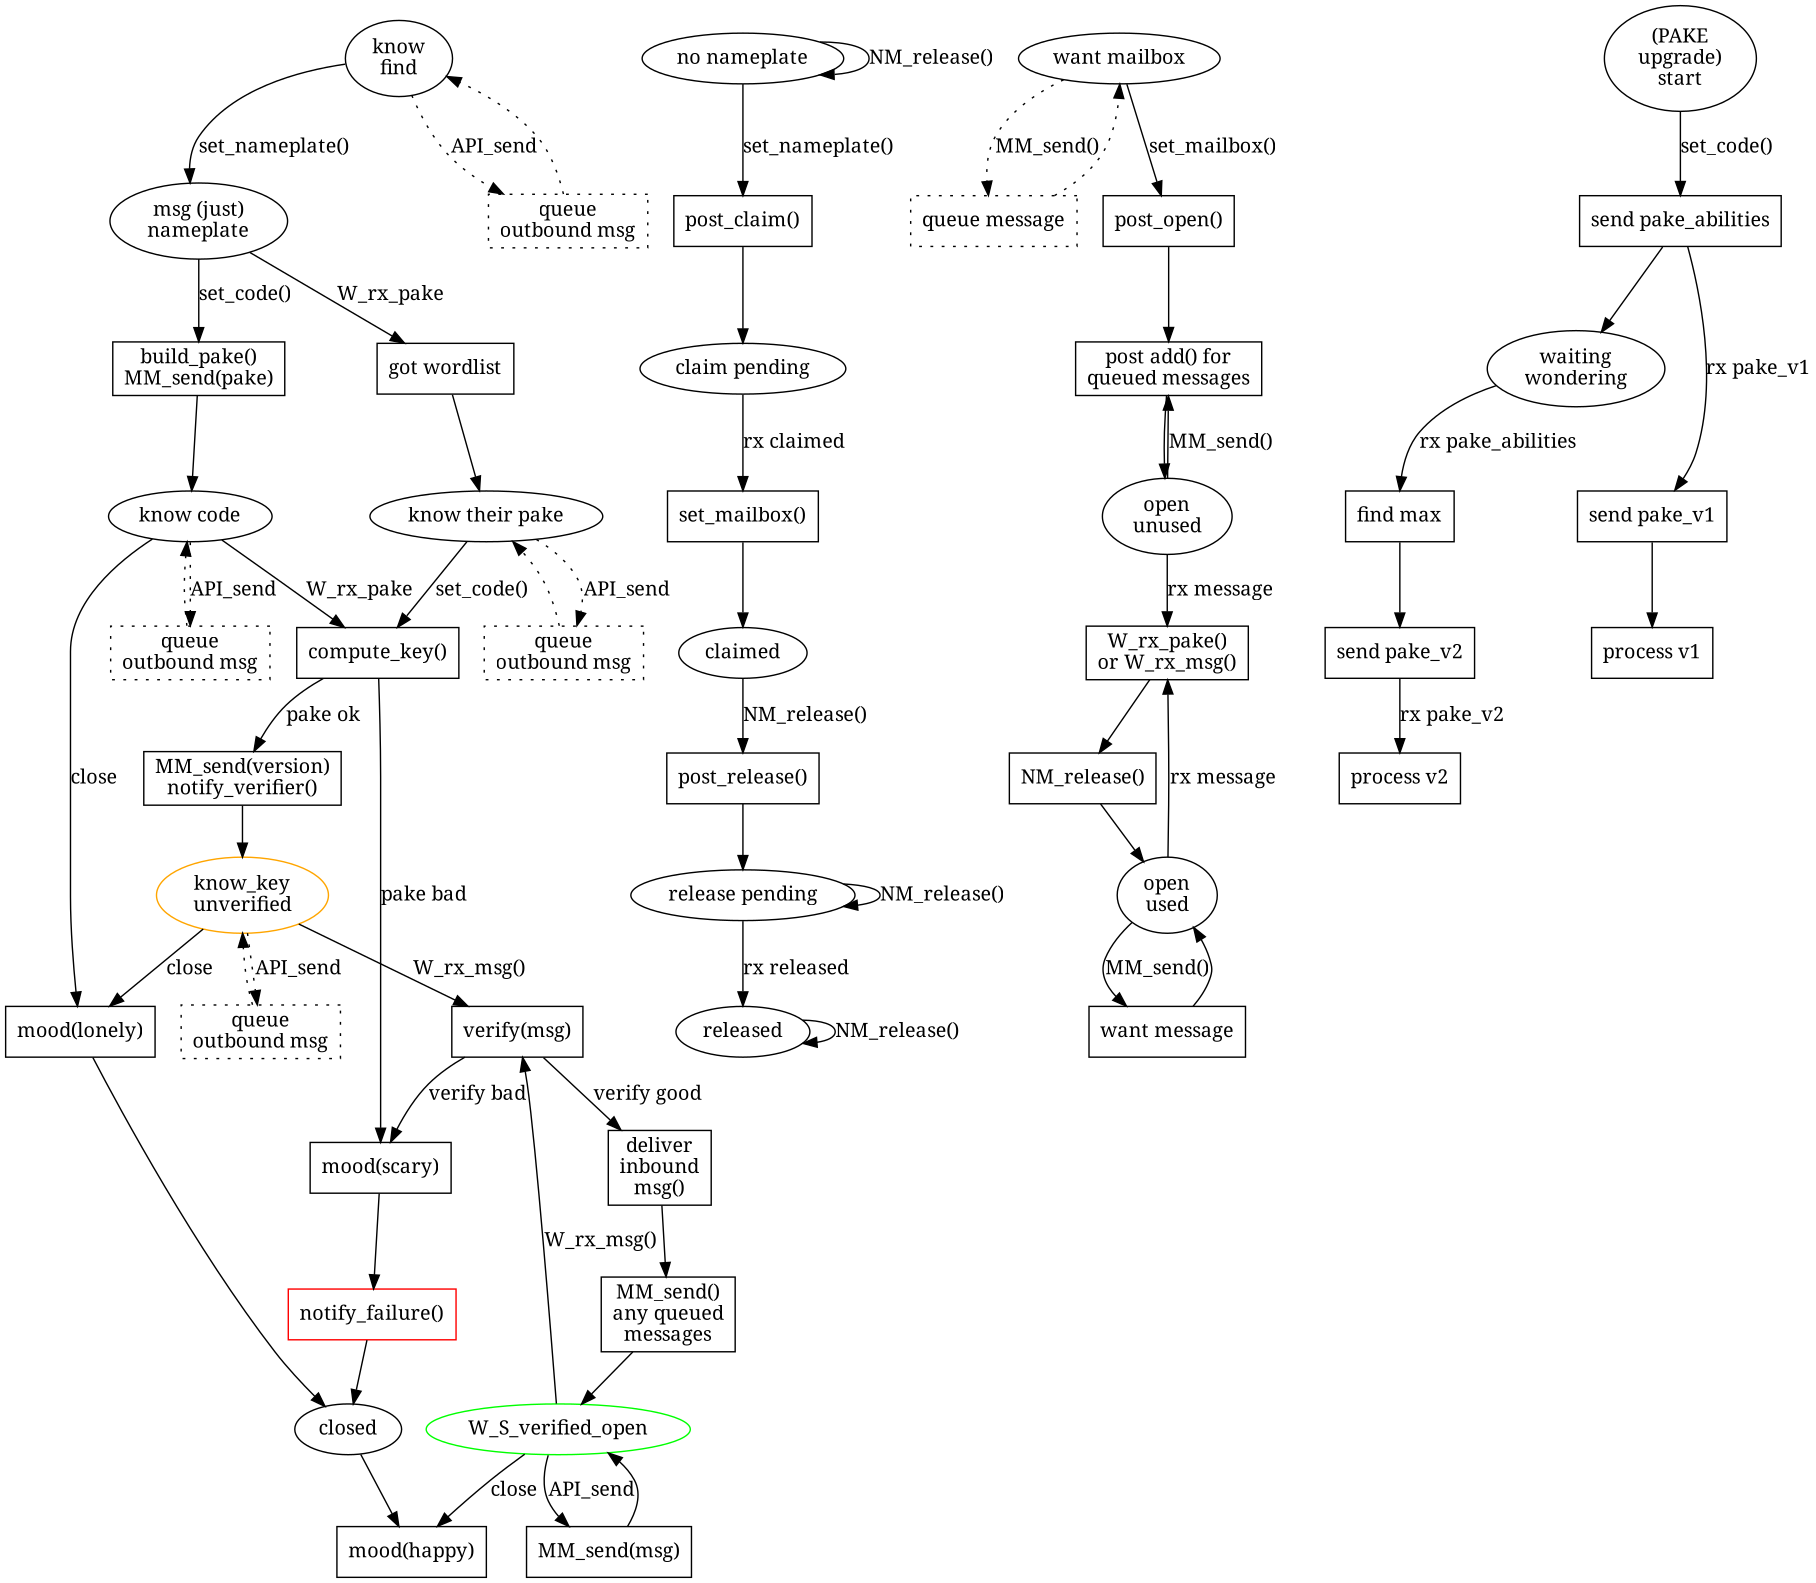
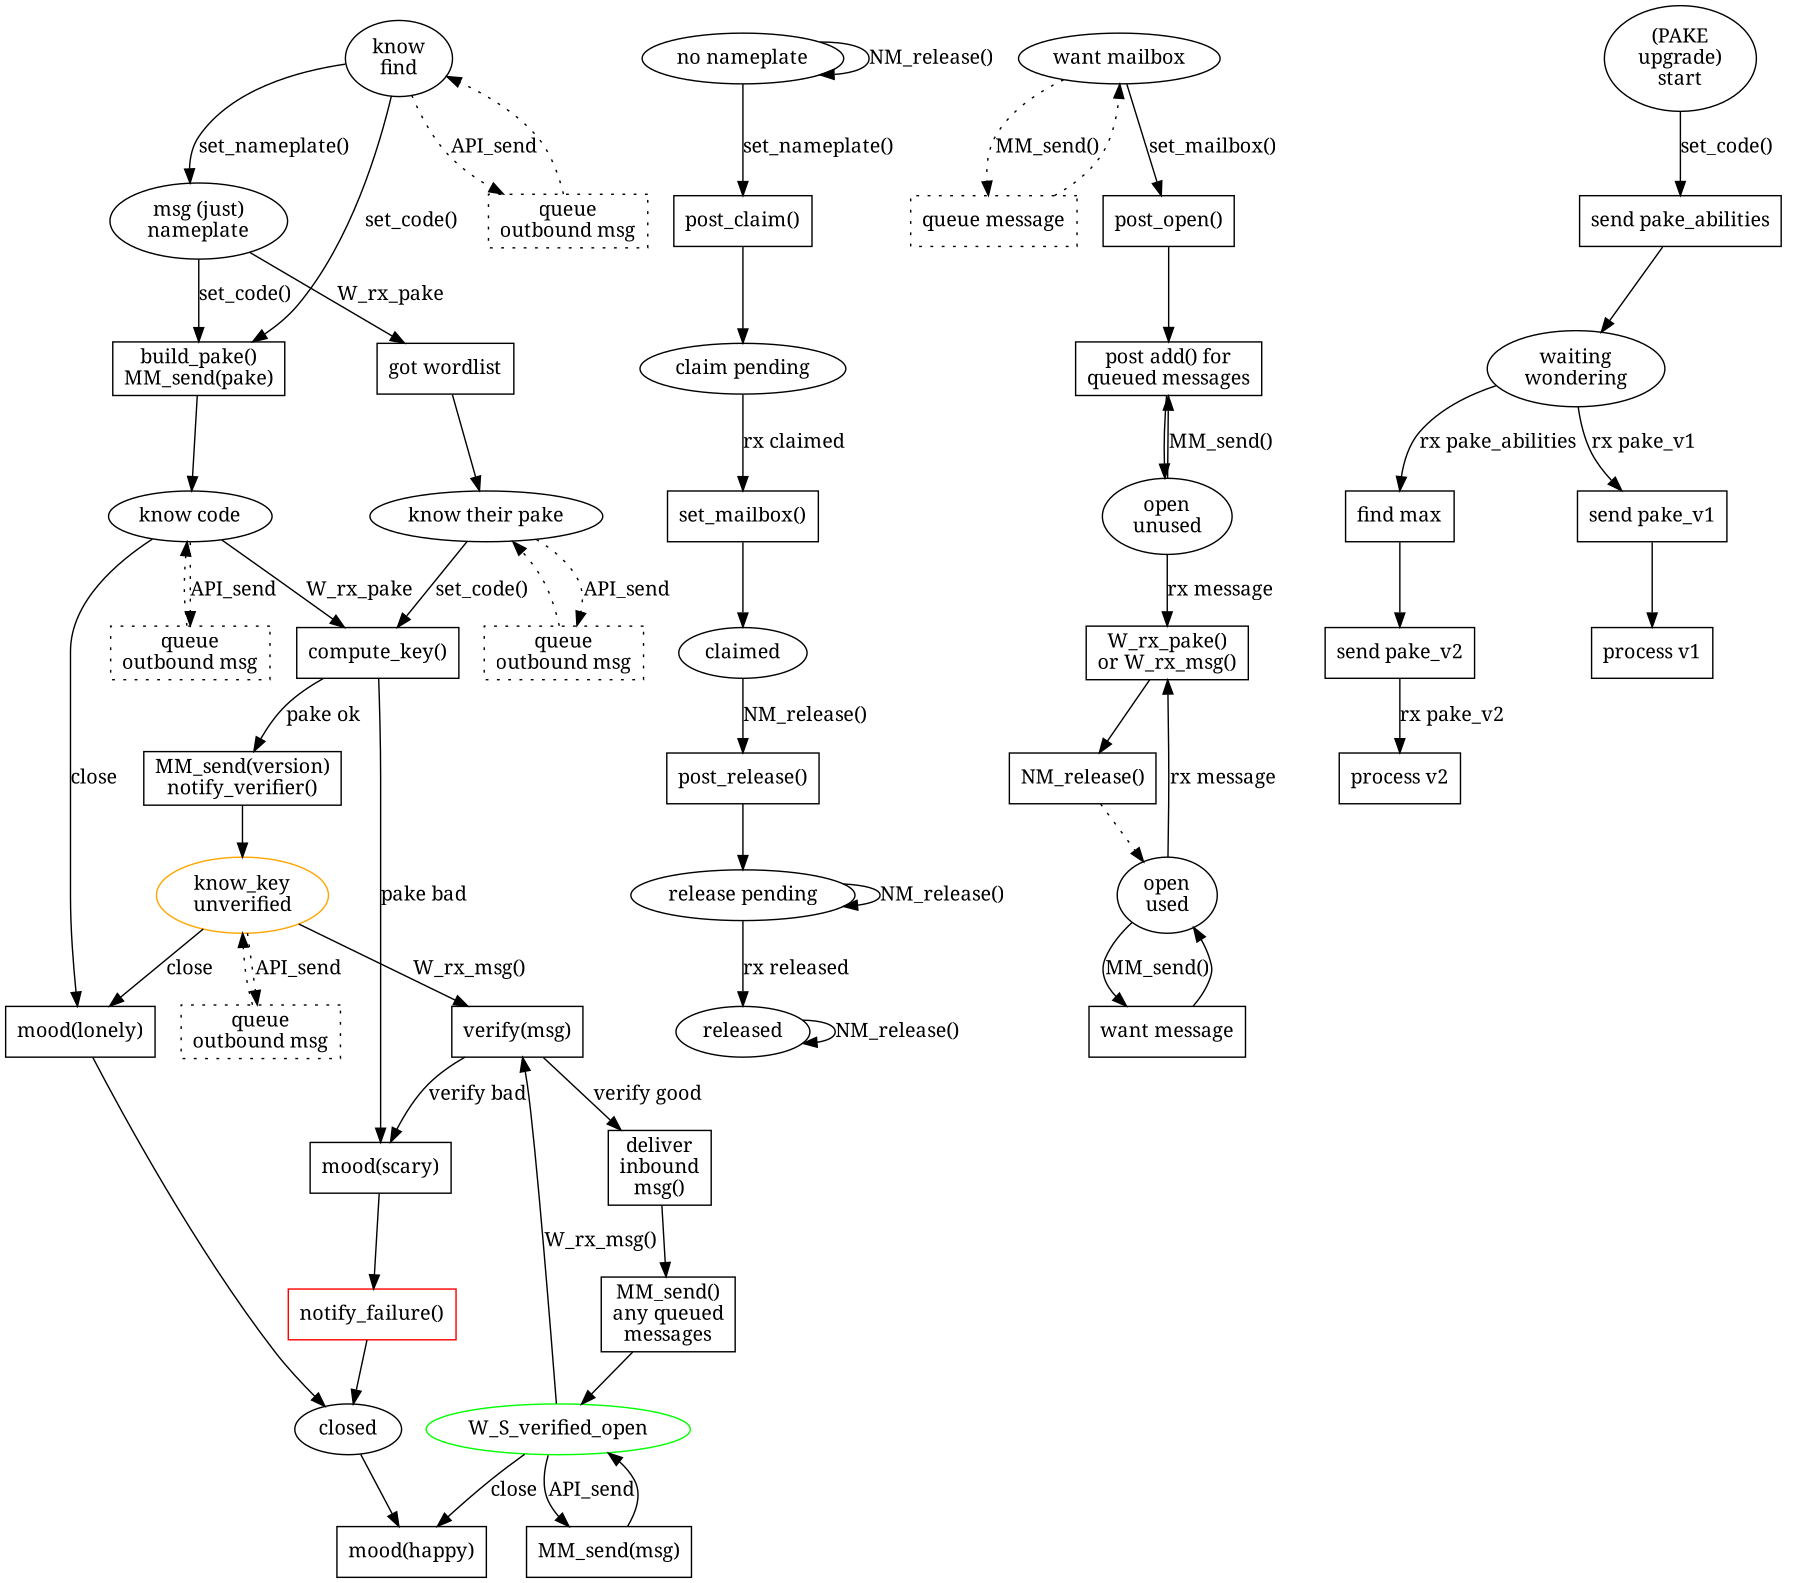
edge "know find" -> "build_pake() MM_send(pake)": added, label "set_code()"
edge "send pake_abilities" -> "send pake_v1": now "waiting wondering" -> "send pake_v1"
edge "NM_release()" -> "open used": style solid -> dotted
